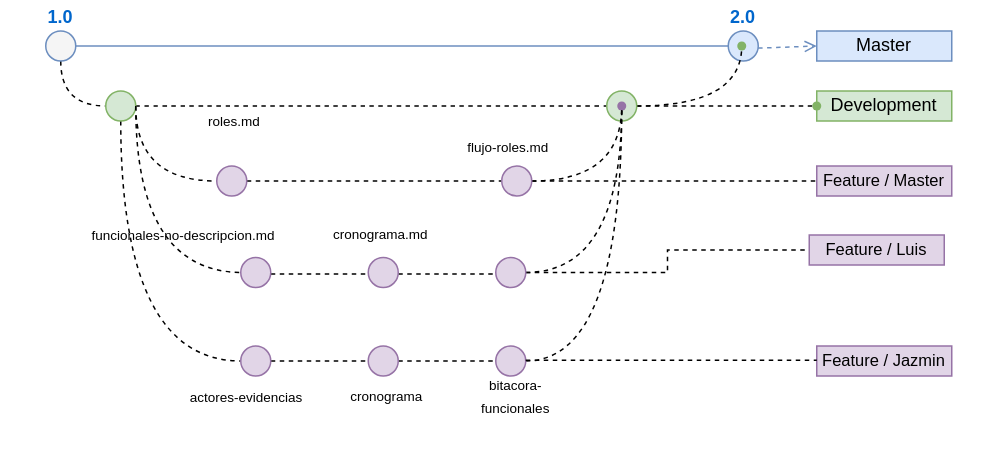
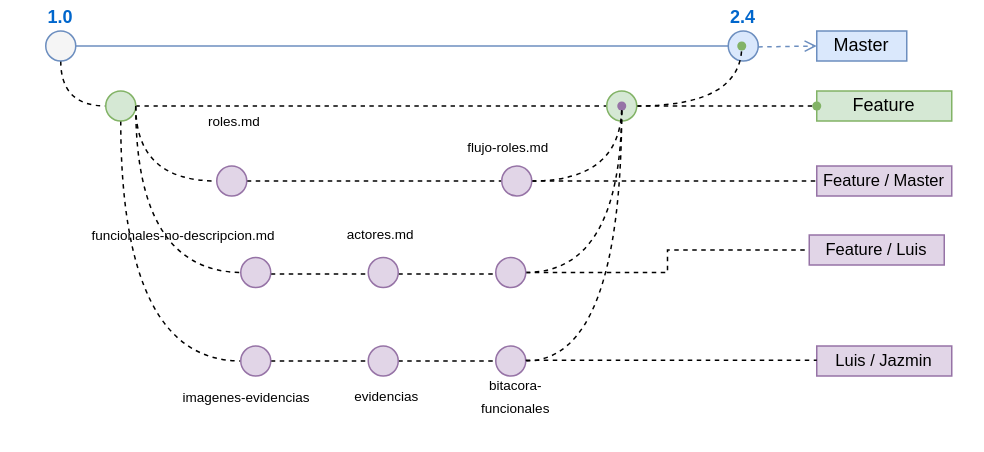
node "2.0": label "2.0" -> "2.4"
node "Master": size 135x30 -> 90x30
node "Development": label "Development" -> "Feature"
node "cronograma.md": label "cronograma.md" -> "actores.md"
node "Feature / Jazmin": label "Feature / Jazmin" -> "Luis / Jazmin"
node "cronograma": label "cronograma" -> "evidencias"
node "actores-evidencias": label "actores-evidencias" -> "imagenes-evidencias"
